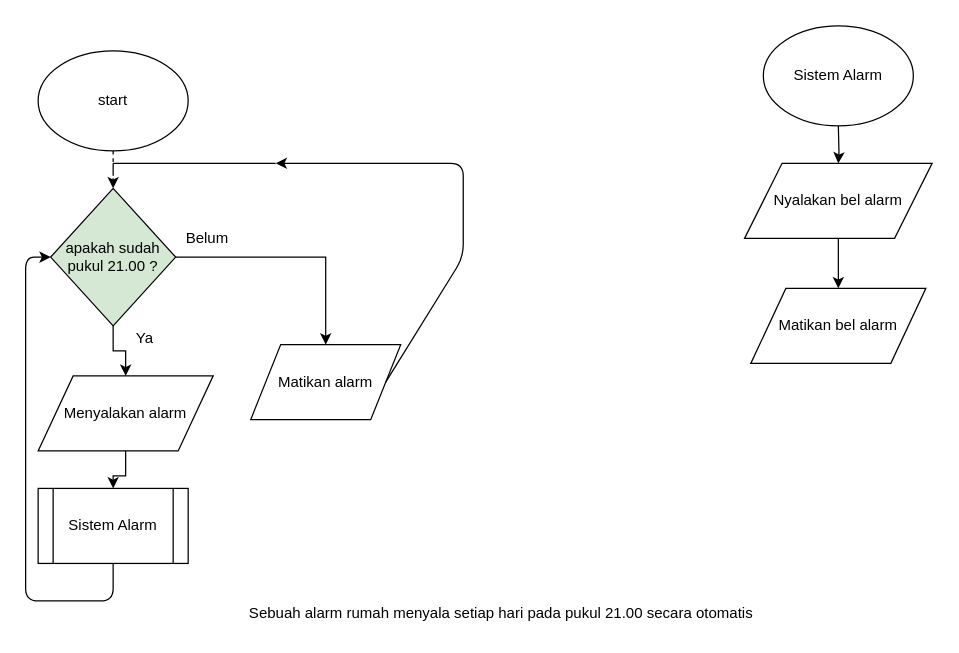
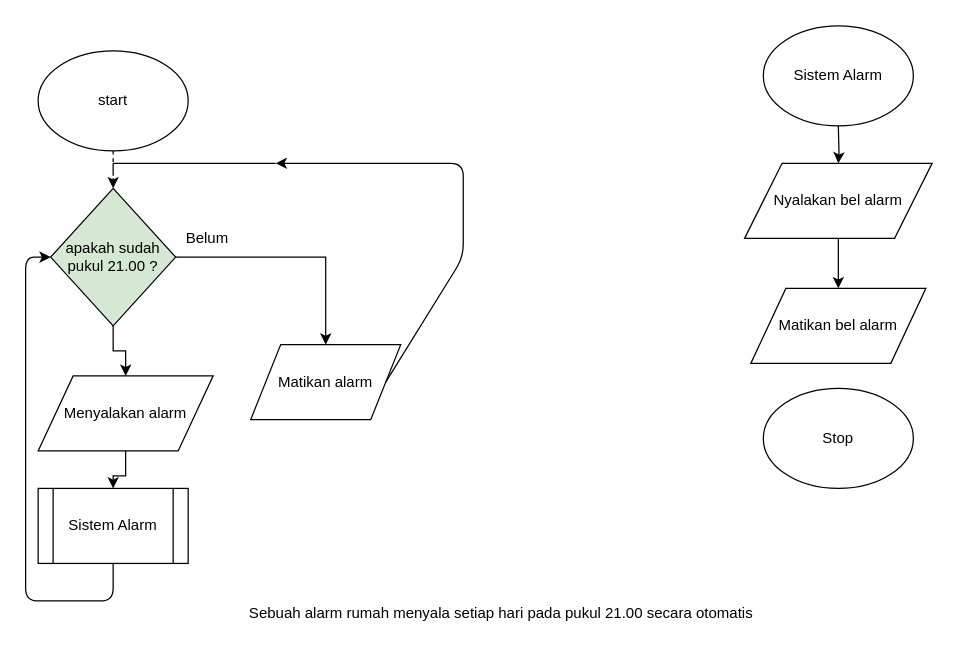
node "Ya": removed
node "Stop": added
